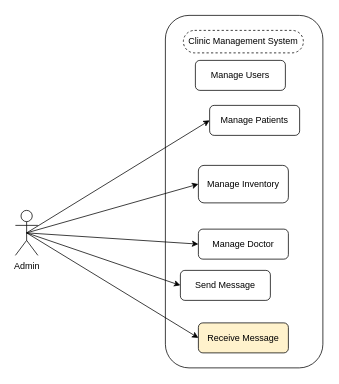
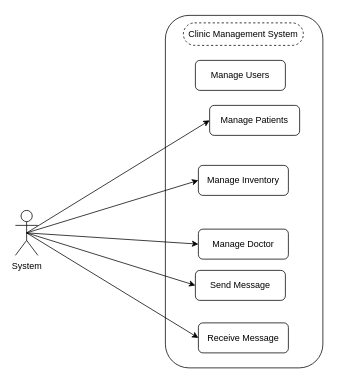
node "Clinic Management System": moved (243, 42) -> (243, 34)
node "Manage Inventory": size 90x38 -> 90x30
node "Admin": label "Admin" -> "System"
node "Send Message": moved (225, 285) -> (240, 285)
node "Receive Message": fillcolor #fff2cc -> #ffffff
